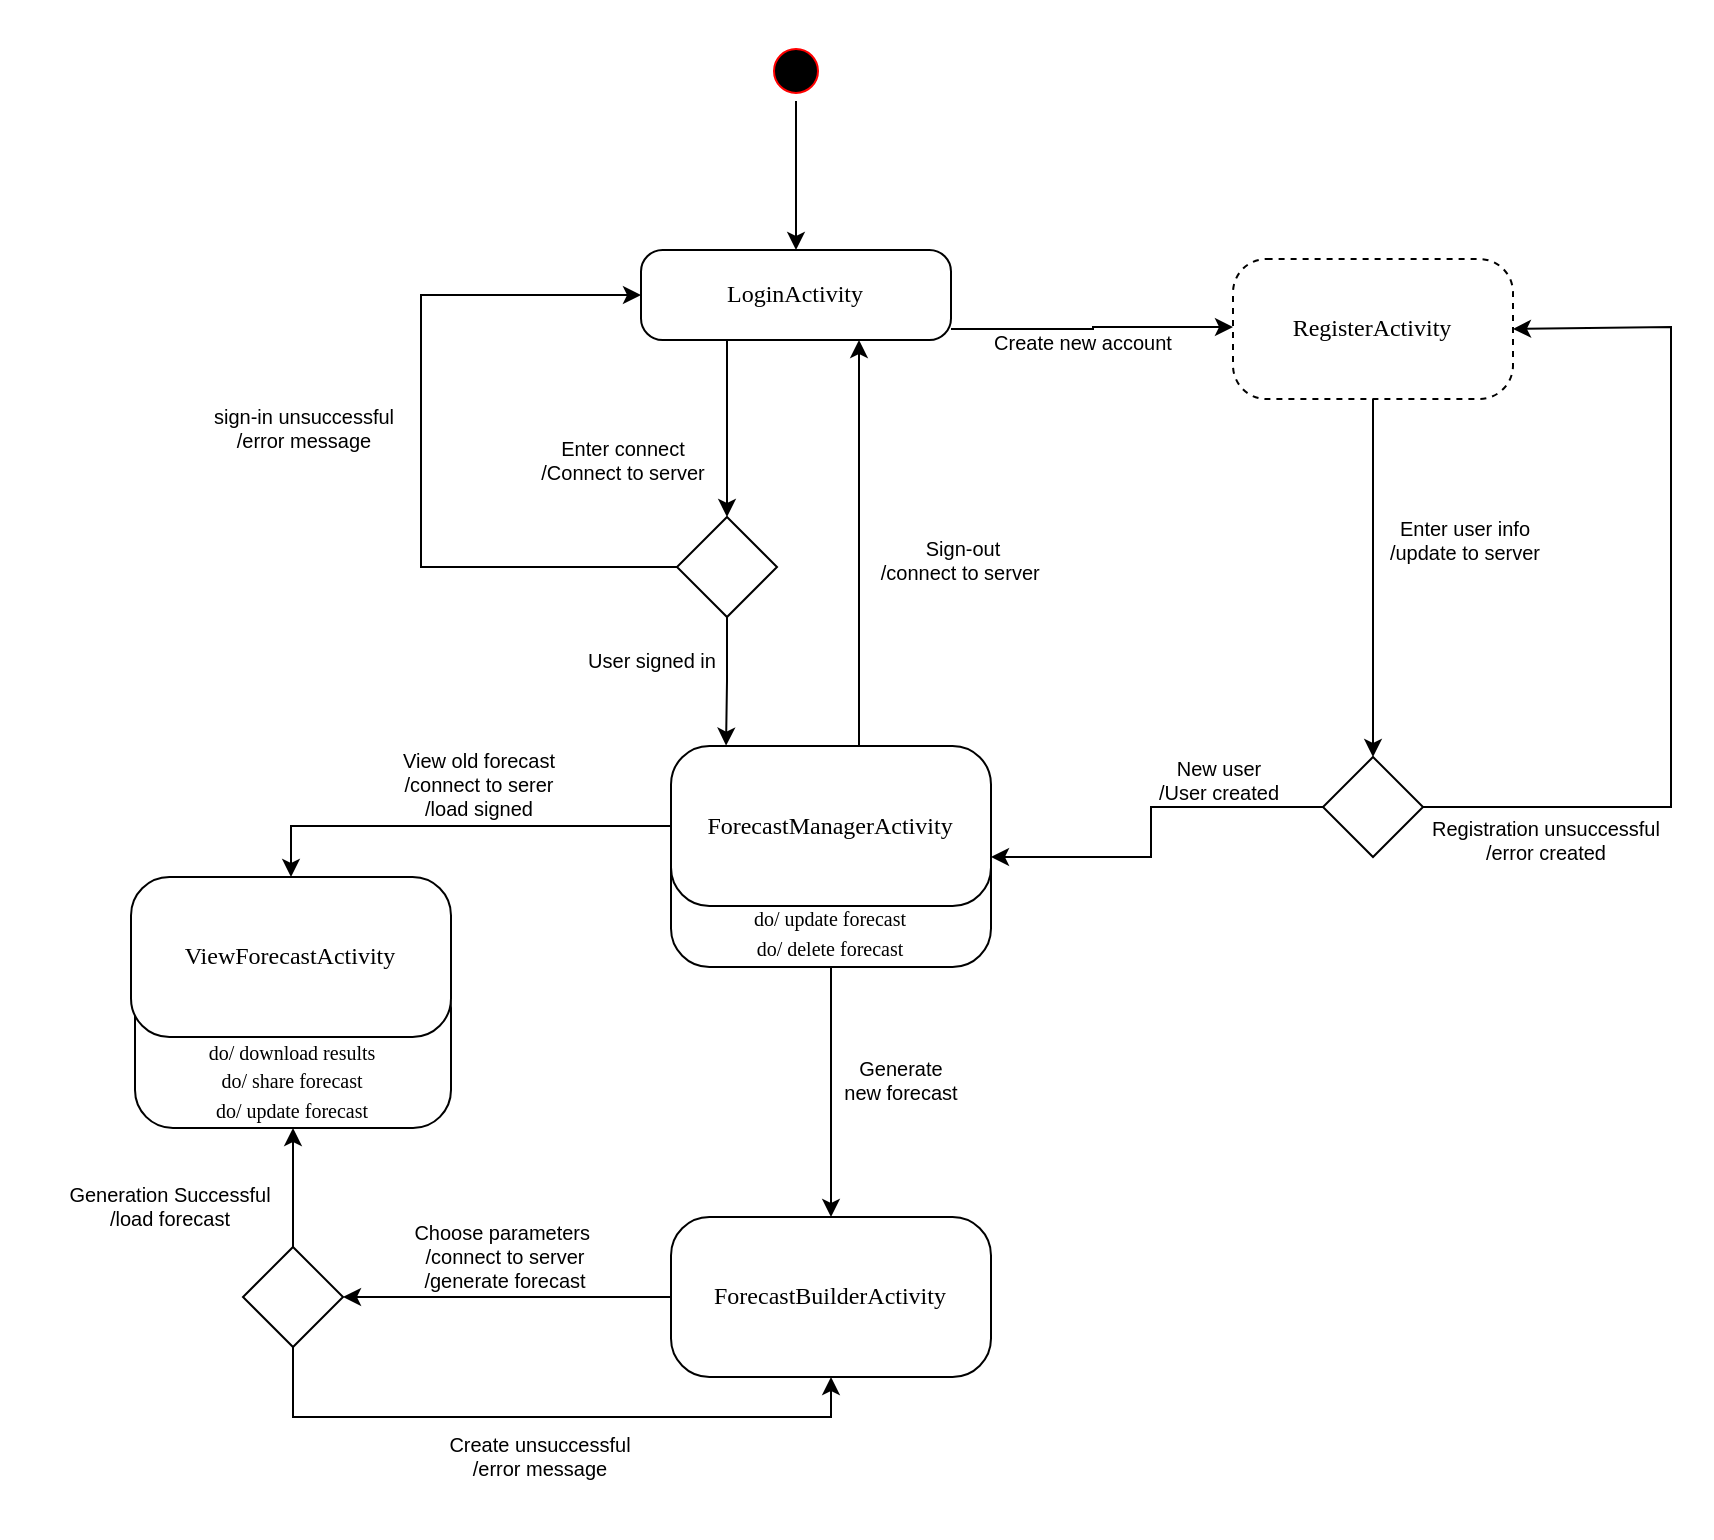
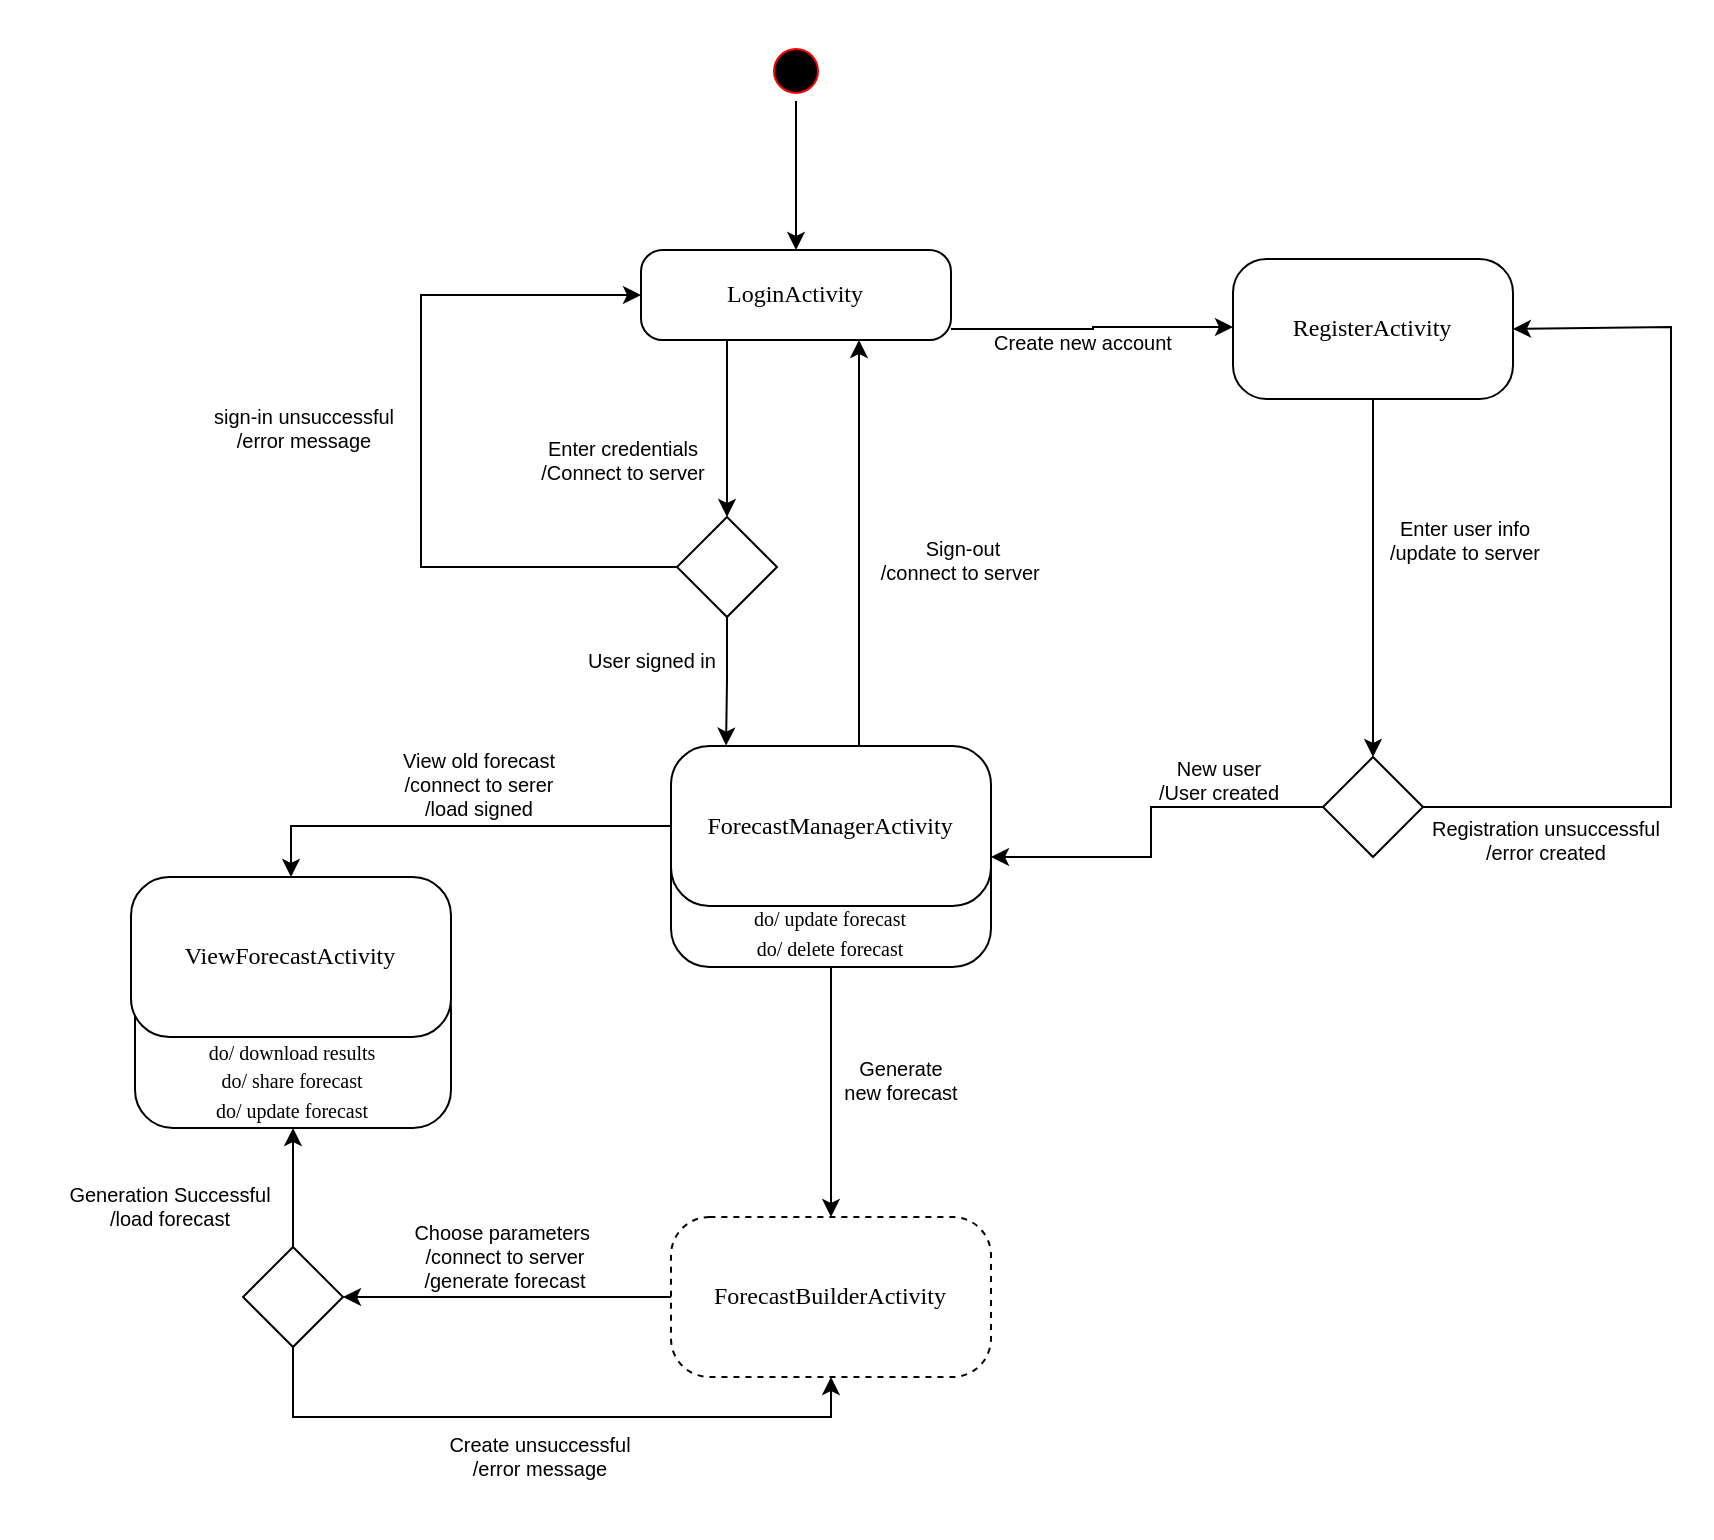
node "RegisterActivity": style dashed -> solid
node "Enter connect /Connect to server": label "Enter connect /Connect to server" -> "Enter credentials /Connect to server"
node "ForecastBuilderActivity": style solid -> dashed
